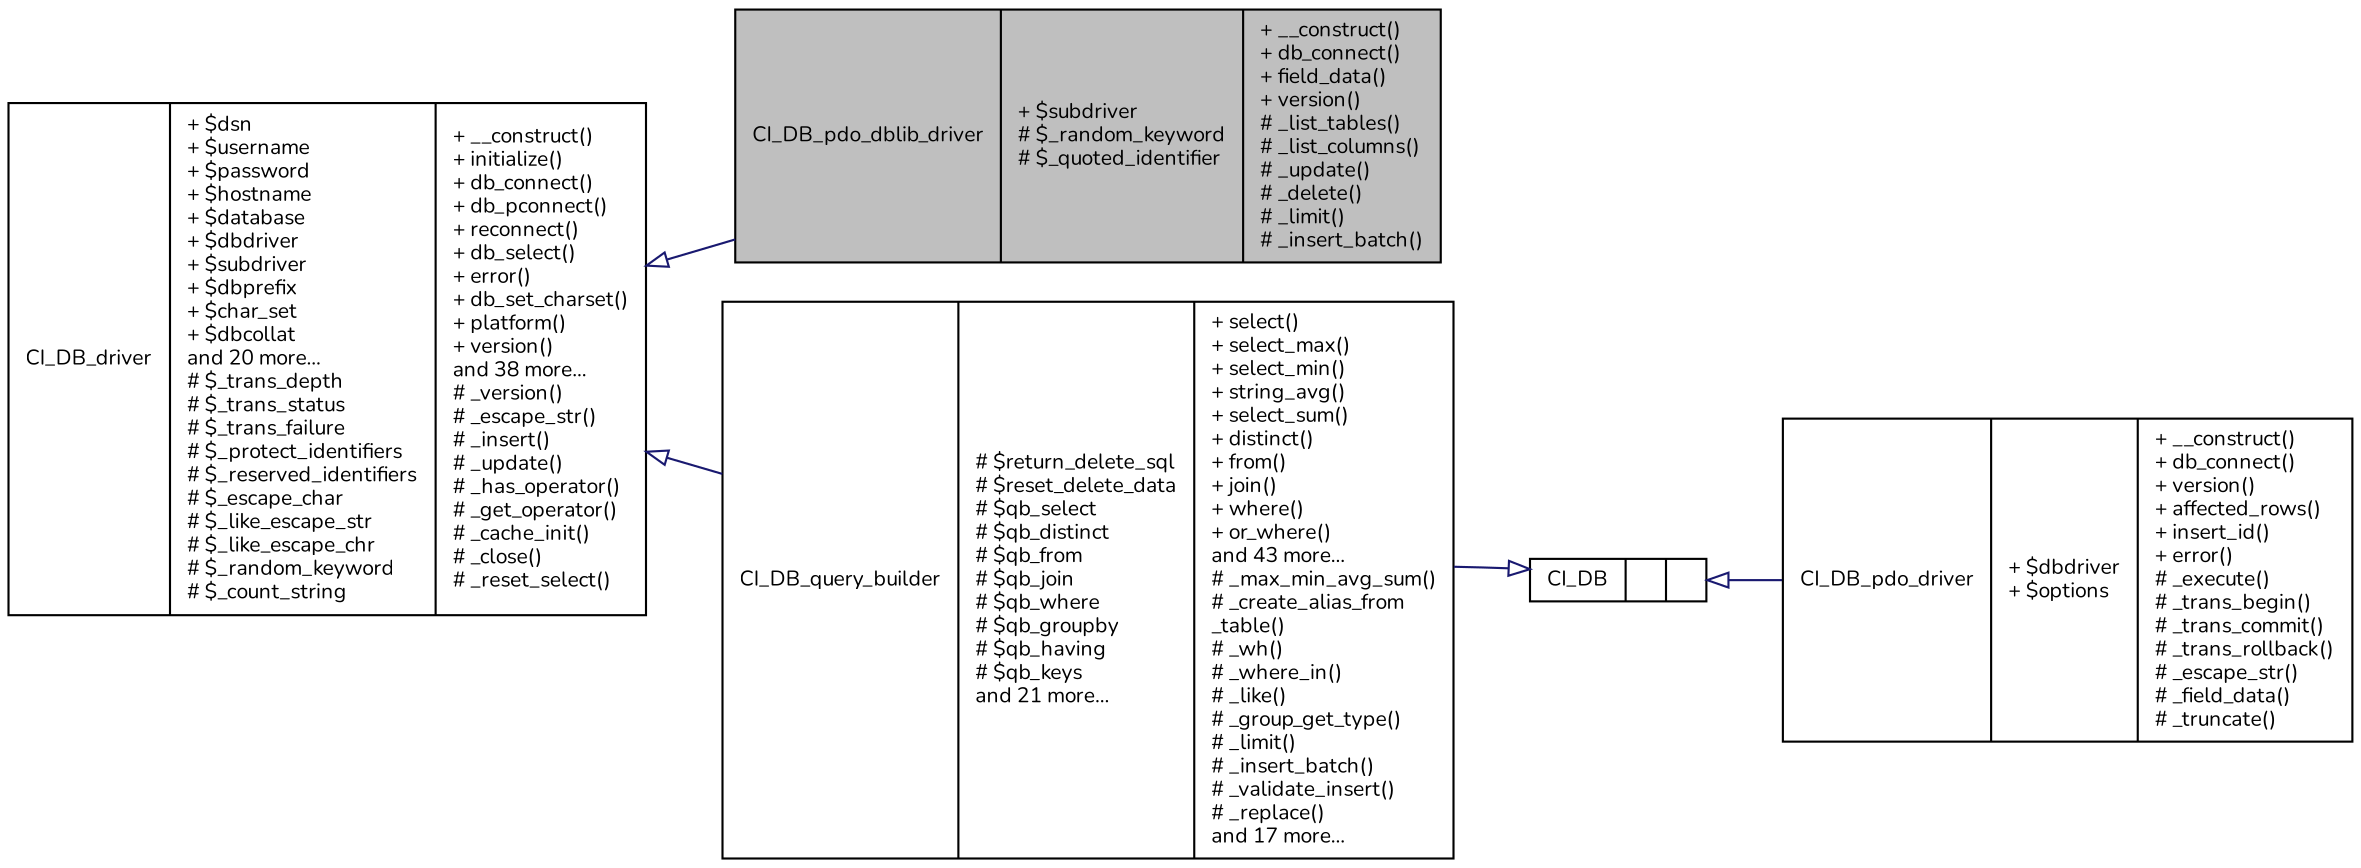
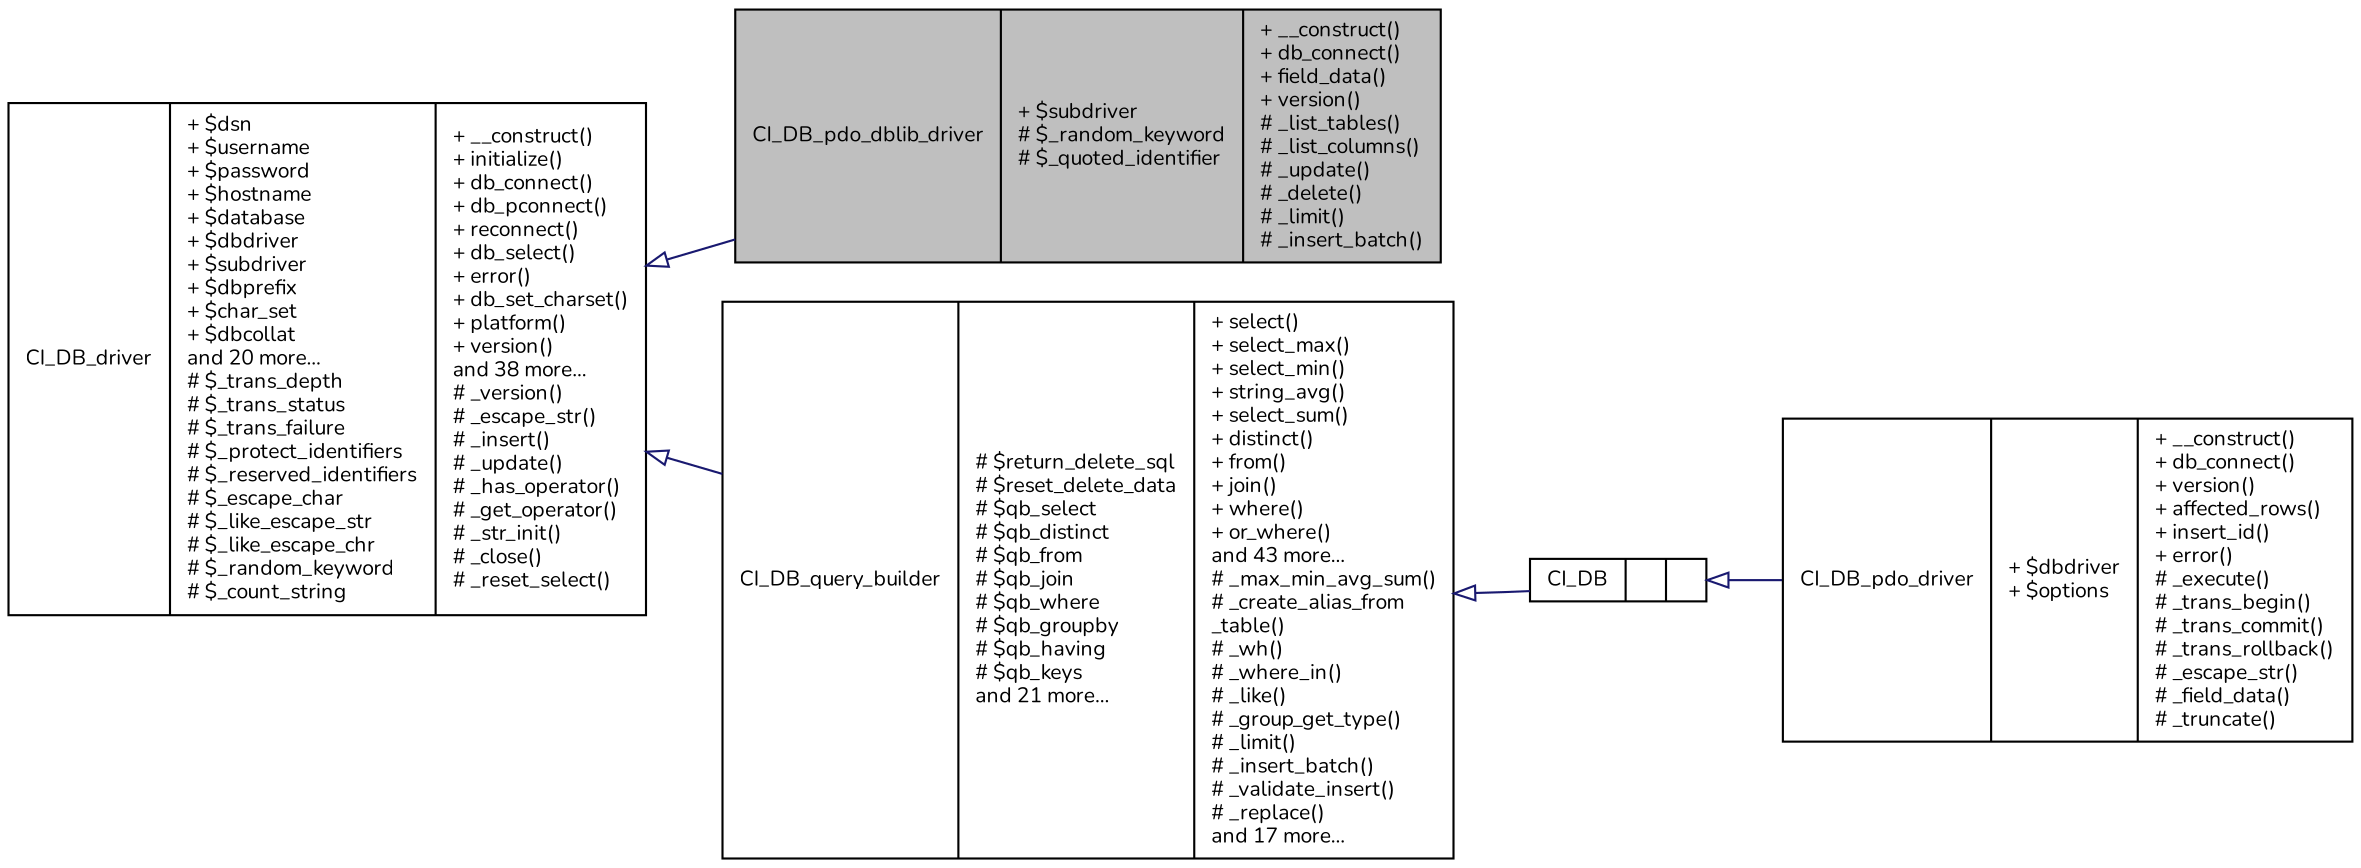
node "CI_DB_driver": text "# _cache_init()" -> "# _str_init()"
edge "CI_DB_query_builder" -> "CI_DB": reversed
